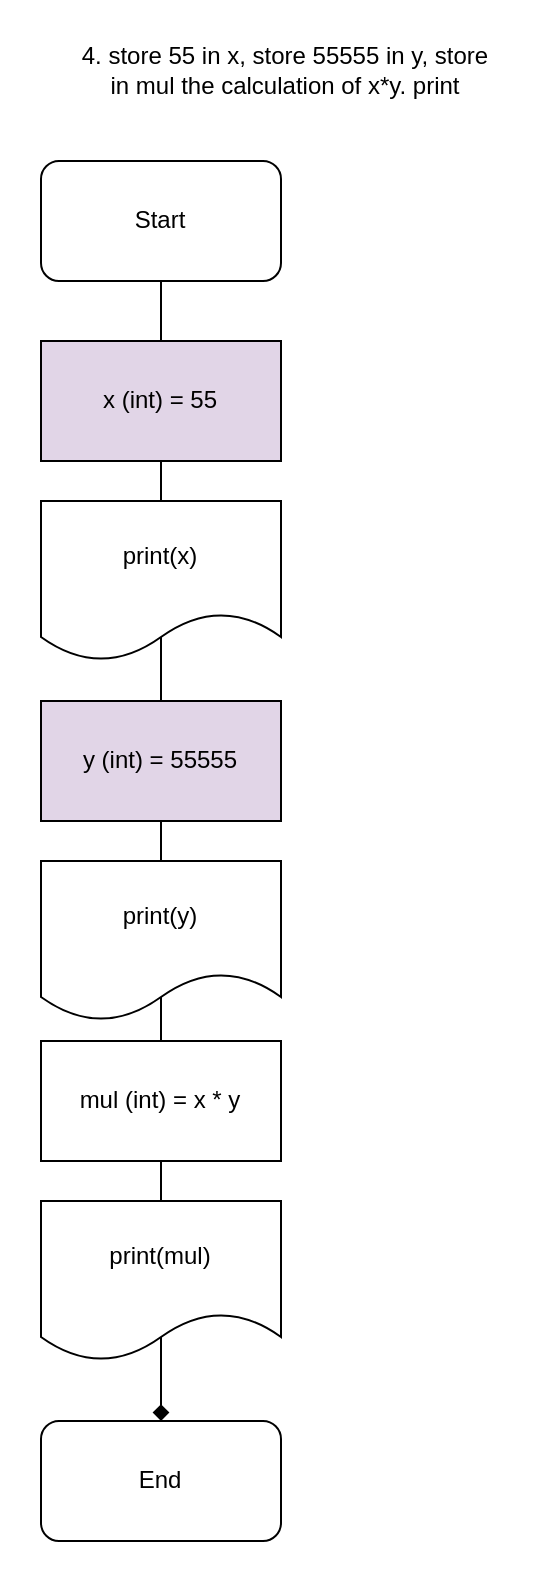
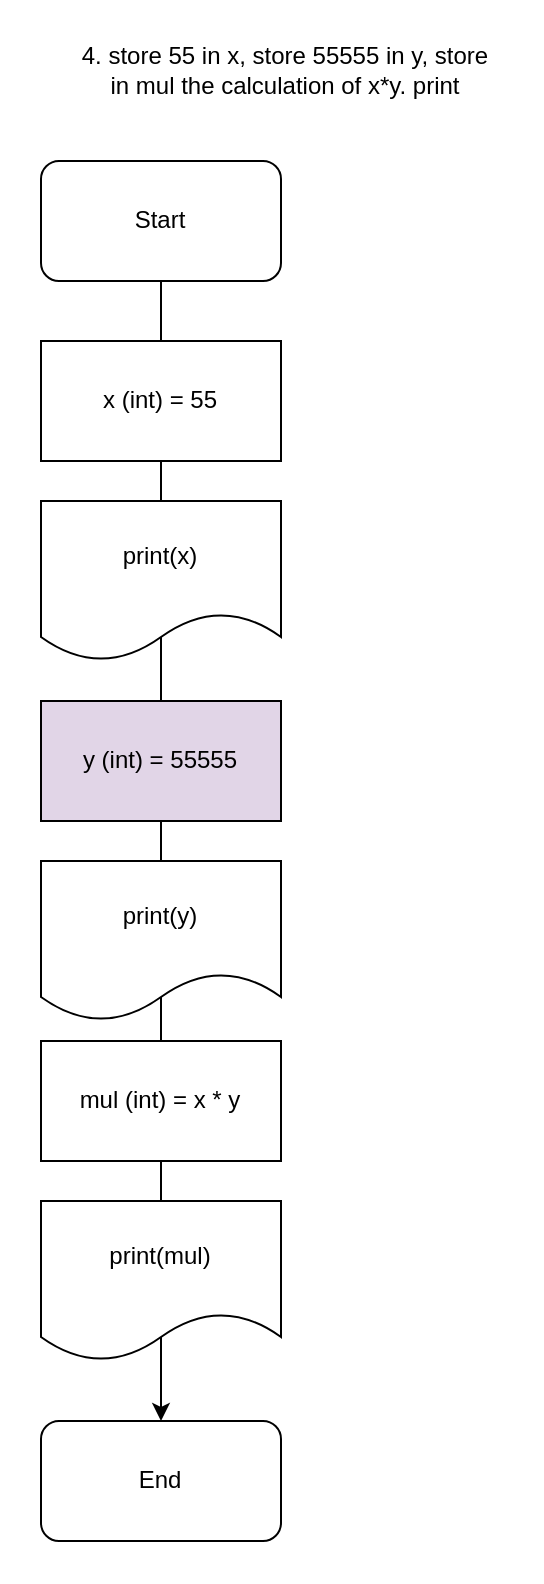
node "x (int) = 55": fillcolor #e1d5e7 -> #ffffff
edge "Start" -> "End": arrowhead diamond -> classic
